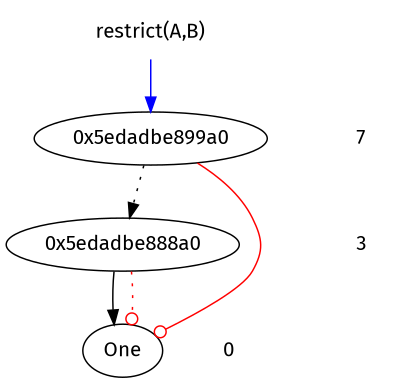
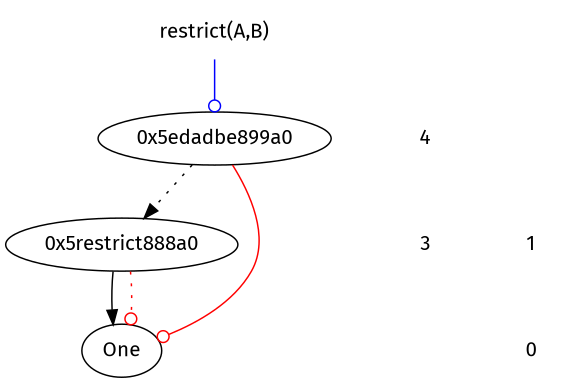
edge "restrict(A,B)" -> "0x5edadbe899a0": arrowhead normal -> odot
node "7": label "7" -> "4"
node "0x5edadbe888a0": label "0x5edadbe888a0" -> "0x5restrict888a0"
node "1": added
